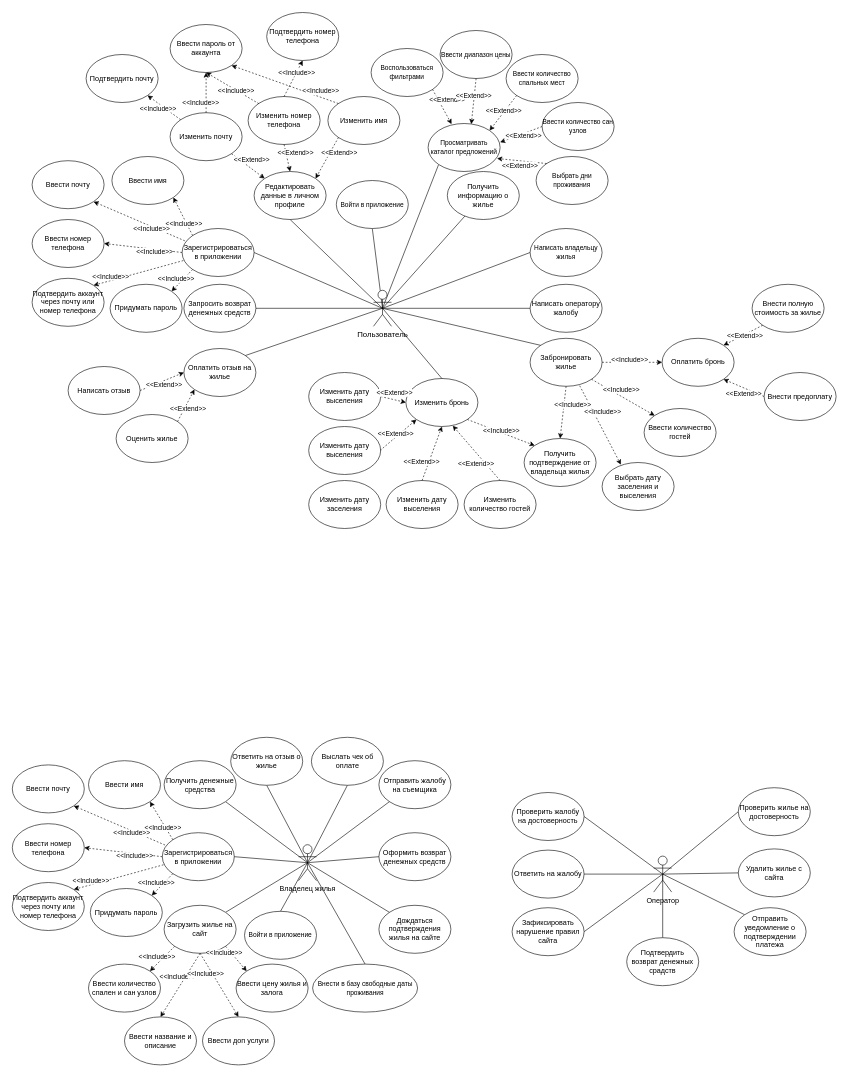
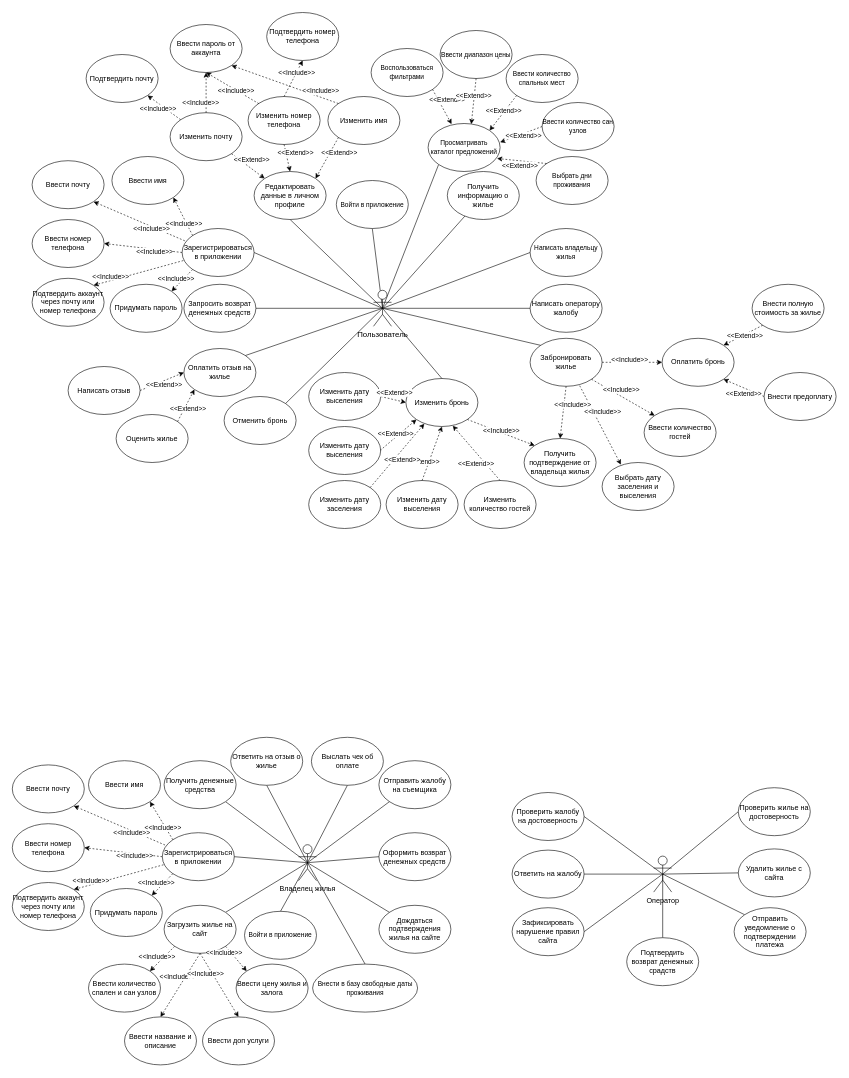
edge "Пользователь" -- "Отменить бронь": added
node "Отменить бронь": added
edge "Изменить дату заселения" -> "Изменить бронь": added, label "<<Extend>>"
